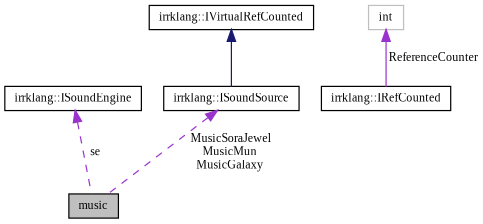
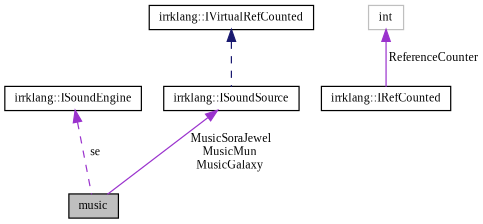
edge "irrklang::ISoundSource" -> "irrklang::IVirtualRefCounted": style solid -> dashed
edge "music" -> "irrklang::ISoundSource": style dashed -> solid
